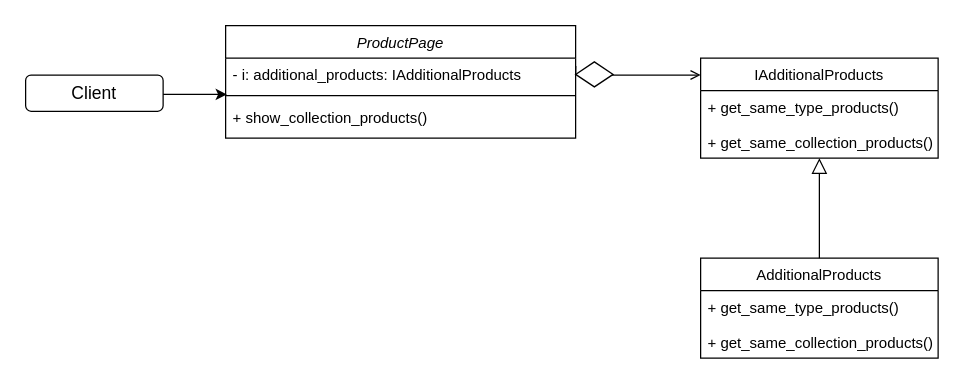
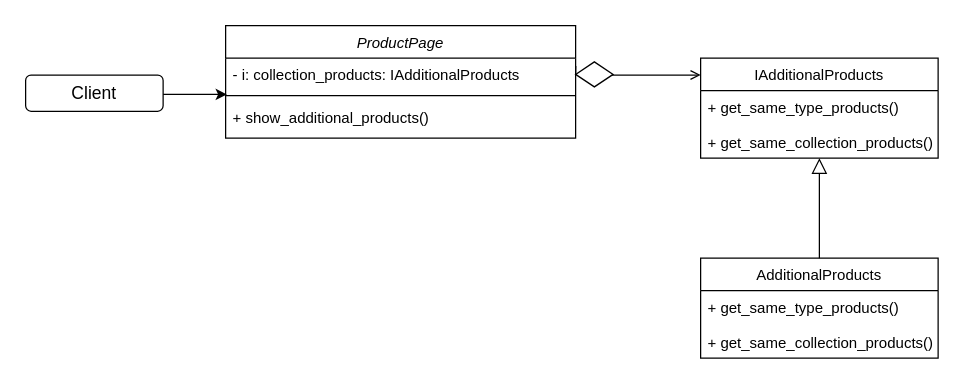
node "- i: additional_products: IAdditionalProducts": label "- i: additional_products: IAdditionalProducts" -> "- i: collection_products: IAdditionalProducts"
node "+ show_collection_products()": label "+ show_collection_products()" -> "+ show_additional_products()"
